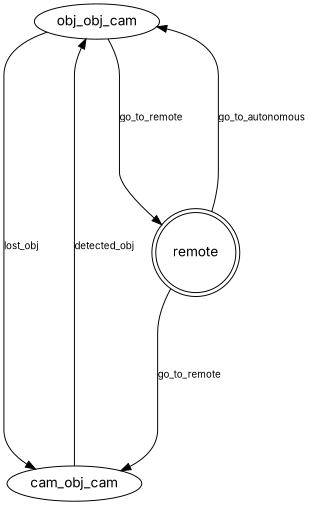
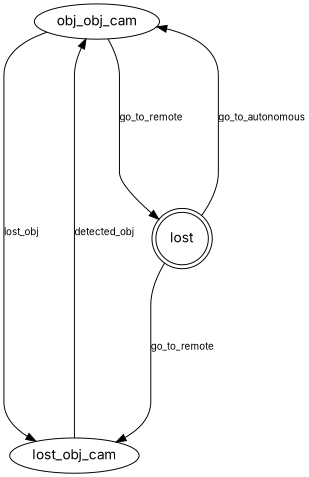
node "remote": label "remote" -> "lost"
node "cam_obj_cam": label "cam_obj_cam" -> "lost_obj_cam"
